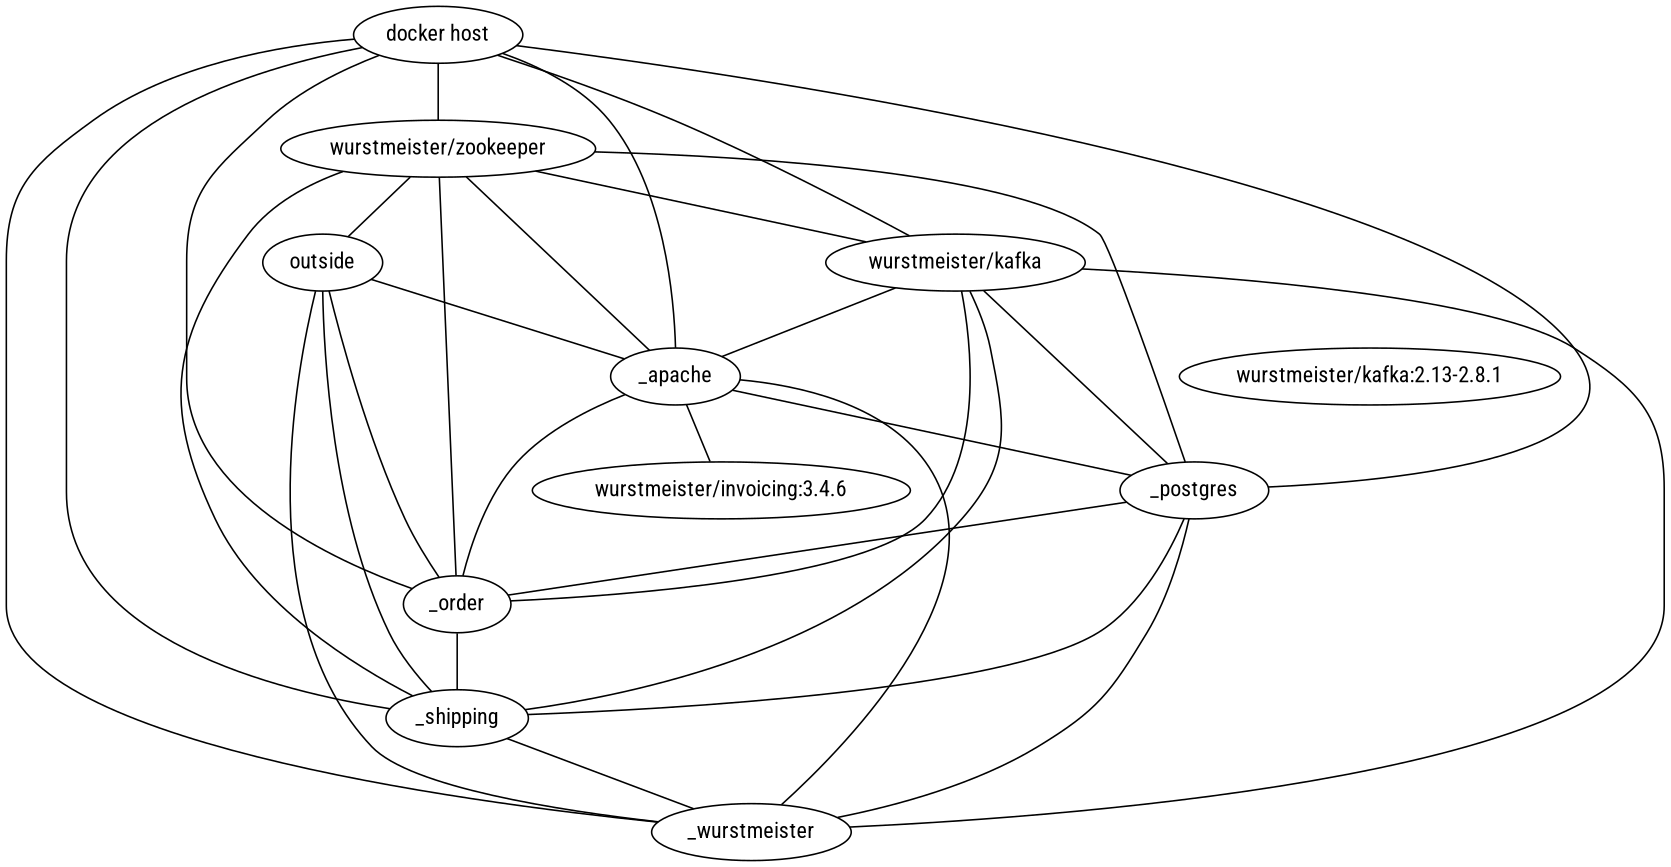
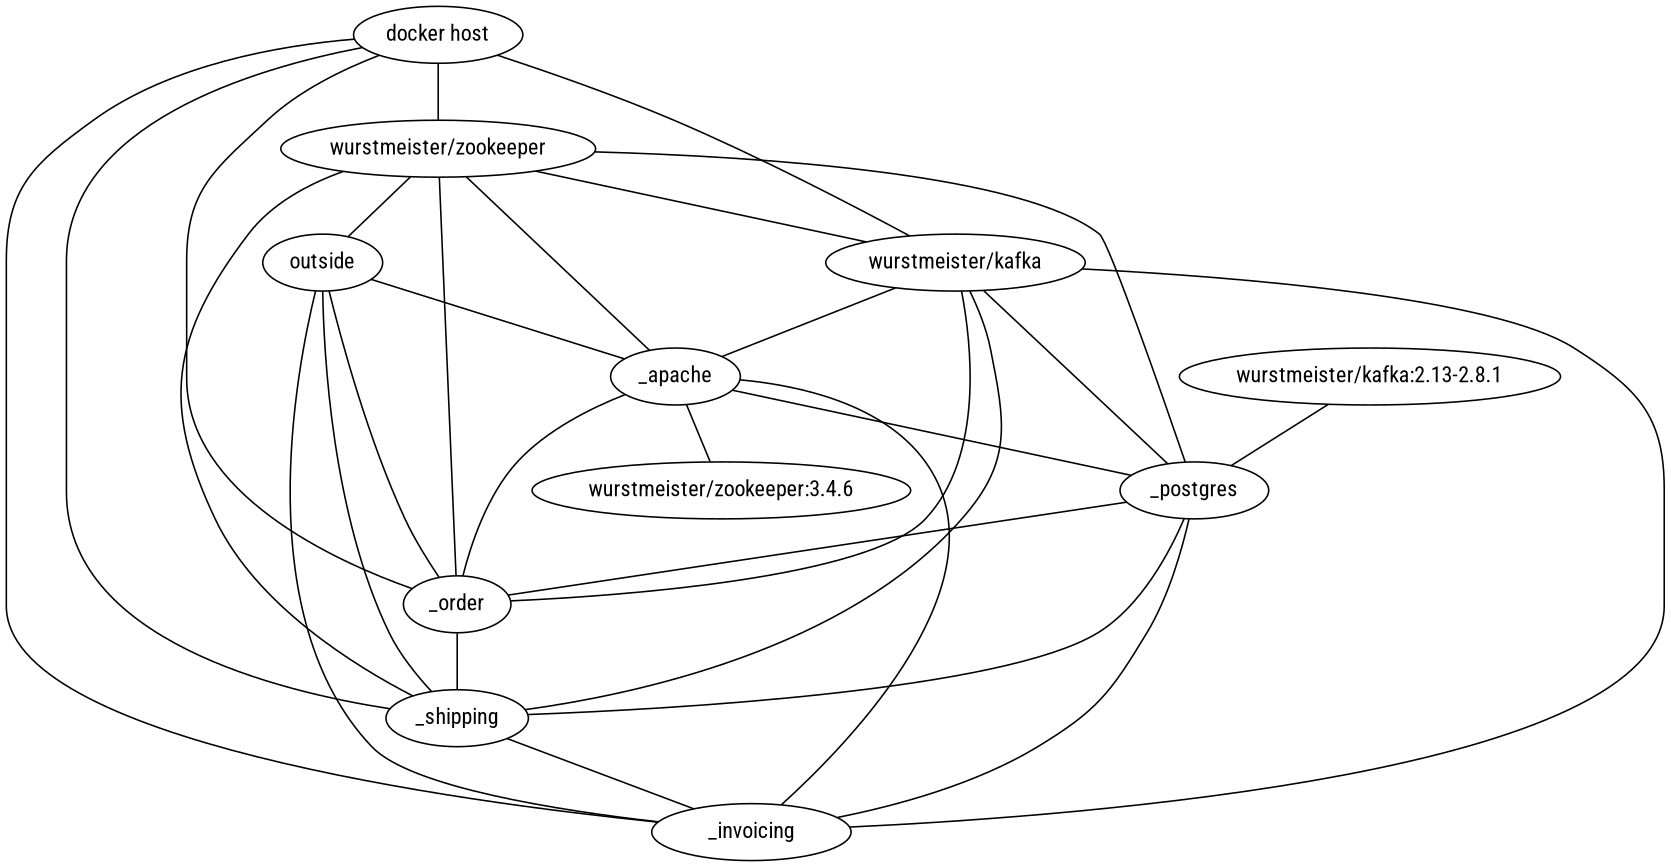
edge "docker host" -- "_apache": removed
edge "docker host" -- "_postgres": now "wurstmeister/kafka:2.13-2.8.1" -- "_postgres"
node "wurstmeister/invoicing:3.4.6": label "wurstmeister/invoicing:3.4.6" -> "wurstmeister/zookeeper:3.4.6"
node "_wurstmeister": label "_wurstmeister" -> "_invoicing"
